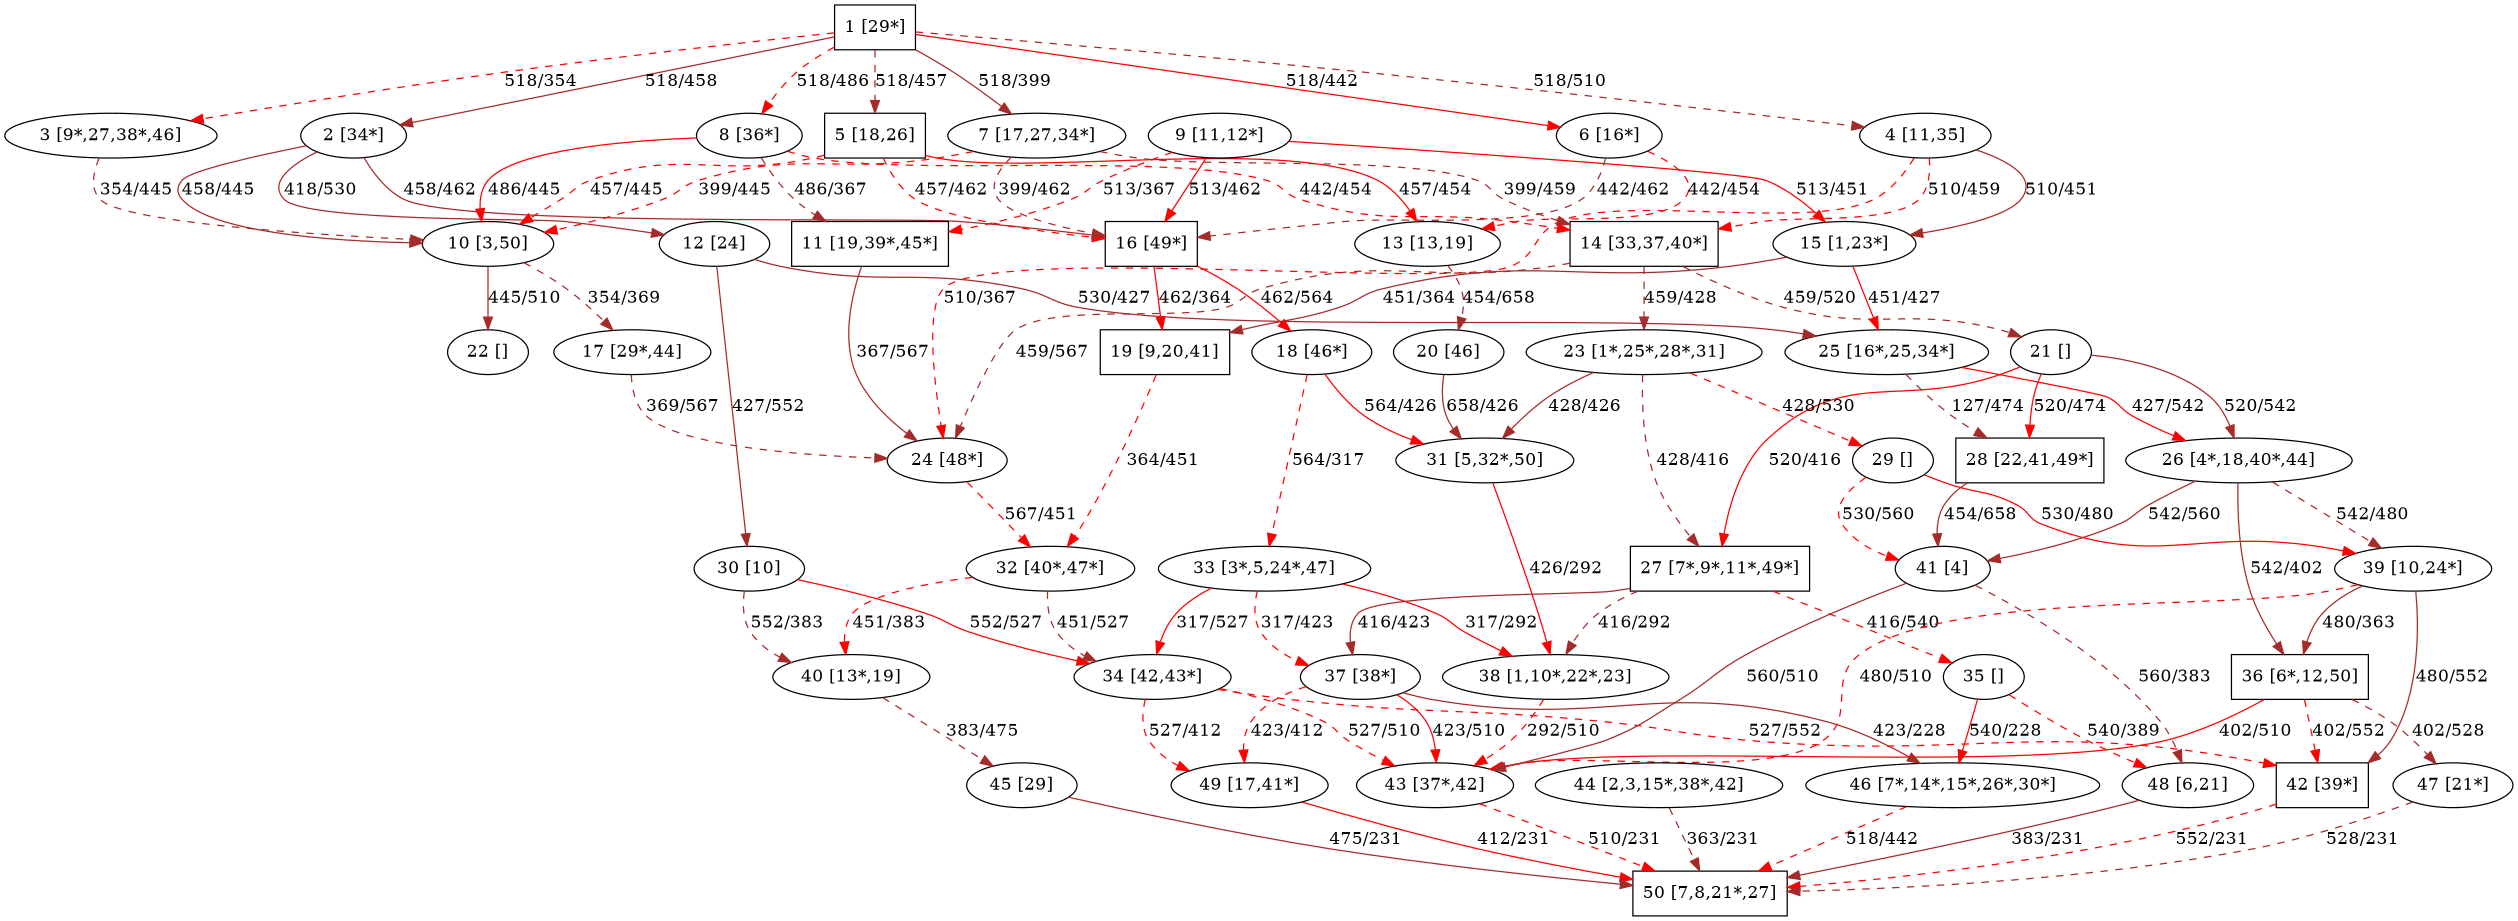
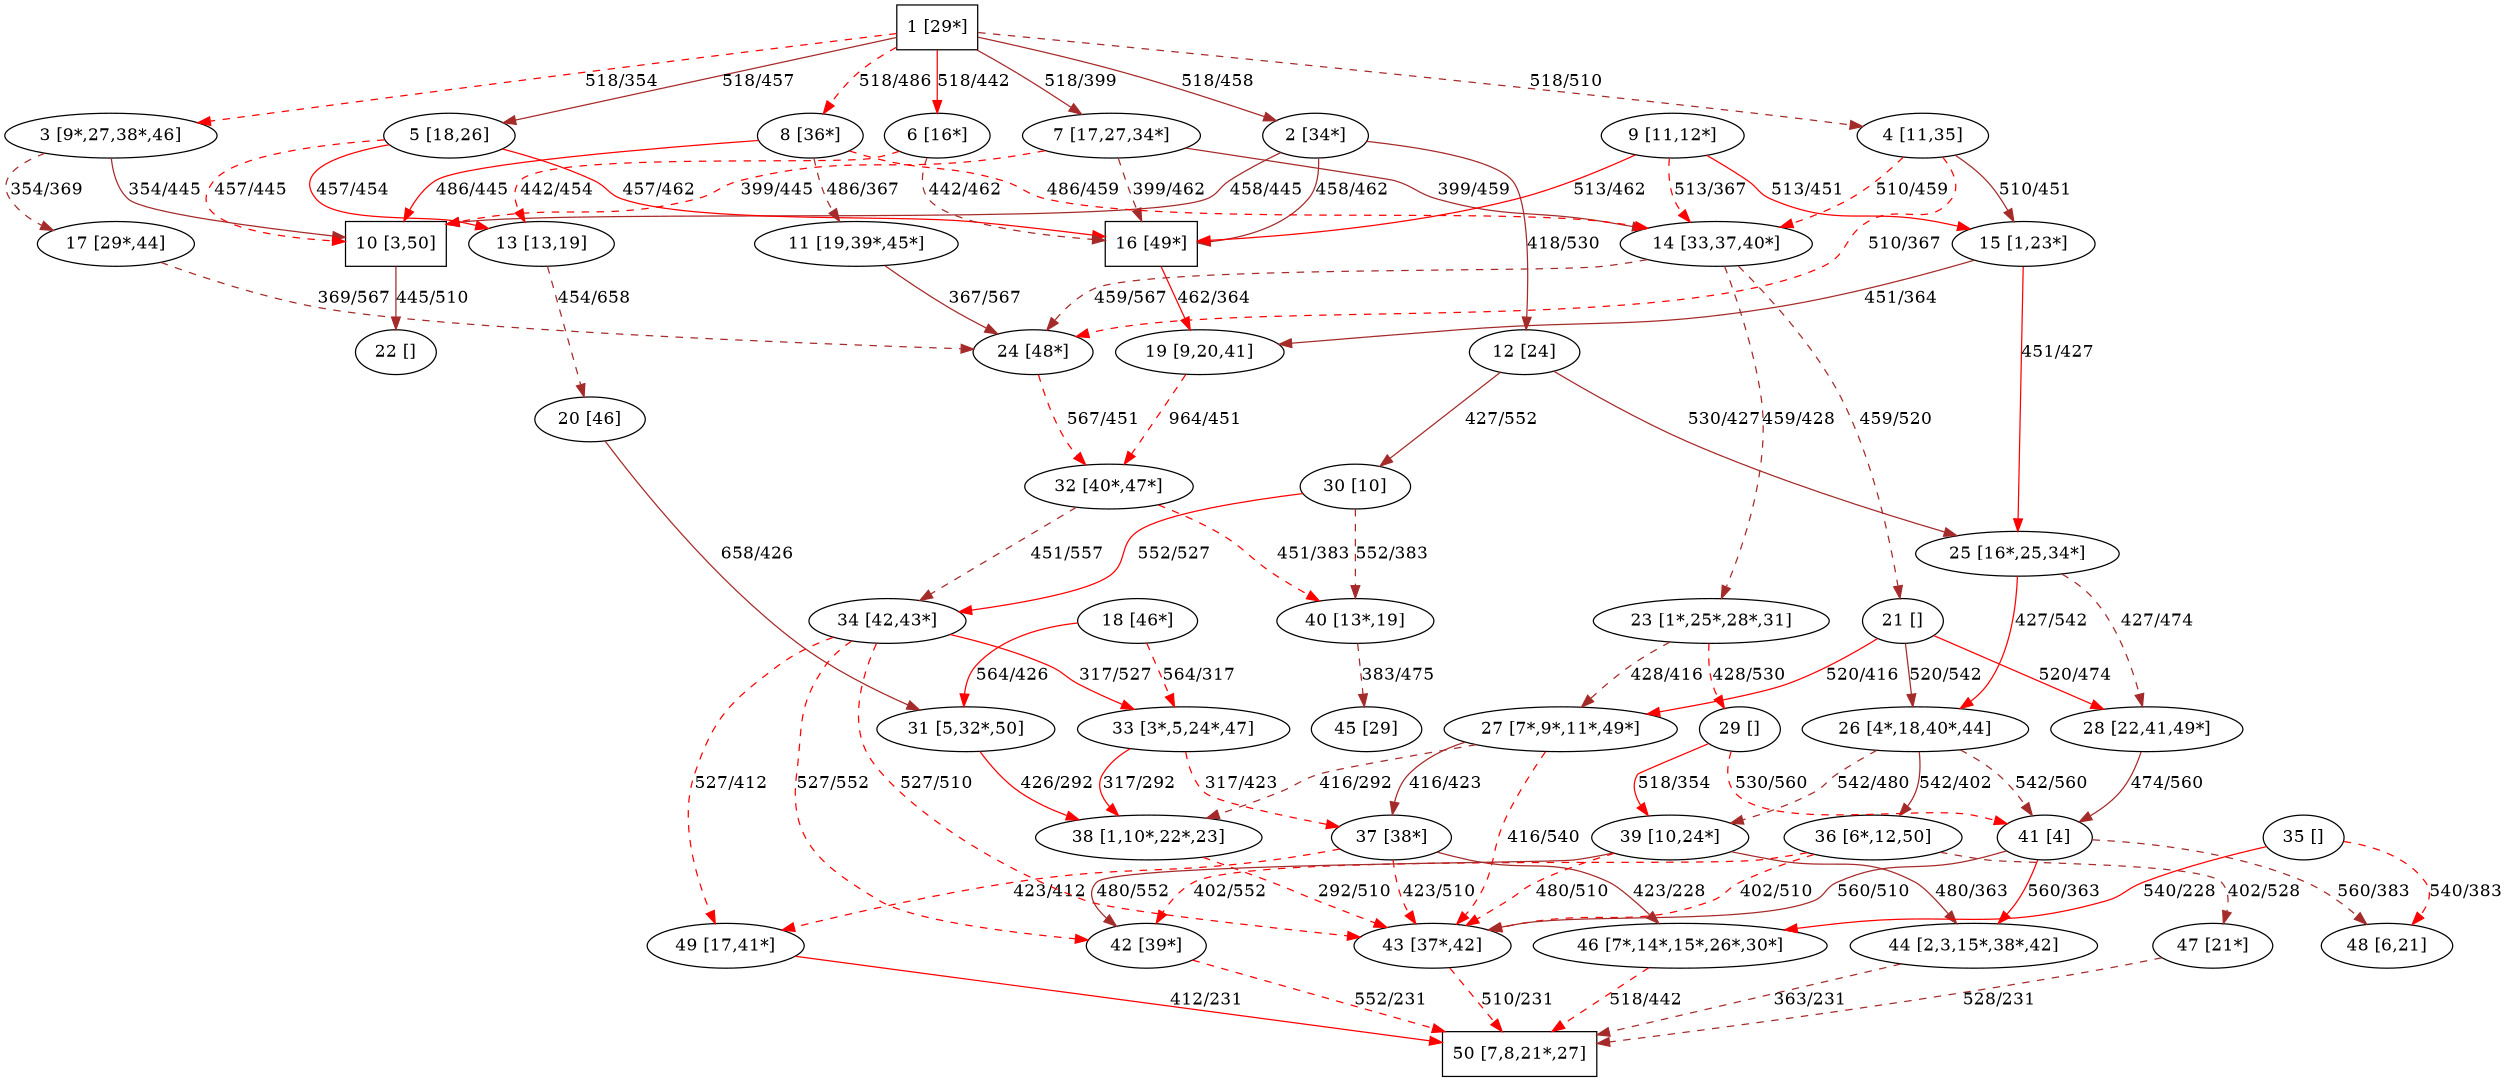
edge "1 [29*]" -> "5 [18,26]": style dashed -> solid
node "5 [18,26]": shape box -> ellipse
edge "7 [17,27,34*]" -> "14 [33,37,40*]": style dashed -> solid
edge "8 [36*]" -> "14 [33,37,40*]": label "442/454" -> "486/459"
edge "9 [11,12*]" -> "11 [19,39*,45*]": now "9 [11,12*]" -> "14 [33,37,40*]"
edge "5 [18,26]" -> "16 [49*]": style dashed -> solid
edge "3 [9*,27,38*,46]" -> "10 [3,50]": style dashed -> solid
node "10 [3,50]": shape ellipse -> box
node "11 [19,39*,45*]": shape box -> ellipse
node "14 [33,37,40*]": shape box -> ellipse
edge "10 [3,50]" -> "17 [29*,44]": now "3 [9*,27,38*,46]" -> "17 [29*,44]"
edge "16 [49*]" -> "18 [46*]": removed, label "462/564"
node "19 [9,20,41]": shape box -> ellipse
edge "23 [1*,25*,28*,31]" -> "31 [5,32*,50]": removed, label "428/426"
edge "25 [16*,25,34*]" -> "28 [22,41,49*]": label "127/474" -> "427/474"
edge "19 [9,20,41]" -> "32 [40*,47*]": label "364/451" -> "964/451"
node "28 [22,41,49*]": shape box -> ellipse
edge "28 [22,41,49*]" -> "41 [4]": label "454/658" -> "474/560"
edge "29 []" -> "39 [10,24*]": label "530/480" -> "518/354"
edge "26 [4*,18,40*,44]" -> "41 [4]": style solid -> dashed
node "27 [7*,9*,11*,49*]": shape box -> ellipse
edge "39 [10,24*]" -> "36 [6*,12,50]": now "39 [10,24*]" -> "44 [2,3,15*,38*,42]"
edge "33 [3*,5,24*,47]" -> "34 [42,43*]": reversed
edge "32 [40*,47*]" -> "34 [42,43*]": label "451/527" -> "451/557"
edge "27 [7*,9*,11*,49*]" -> "35 []": now "27 [7*,9*,11*,49*]" -> "43 [37*,42]"
node "36 [6*,12,50]": shape box -> ellipse
edge "37 [38*]" -> "43 [37*,42]": style solid -> dashed
edge "35 []" -> "48 [6,21]": label "540/389" -> "540/383"
edge "36 [6*,12,50]" -> "43 [37*,42]": style solid -> dashed
node "42 [39*]": shape box -> ellipse
edge "48 [6,21]" -> "50 [7,8,21*,27]": removed, label "383/231"
edge "45 [29]" -> "50 [7,8,21*,27]": removed, label "475/231"
edge "41 [4]" -> "44 [2,3,15*,38*,42]": added, label "560/363"
